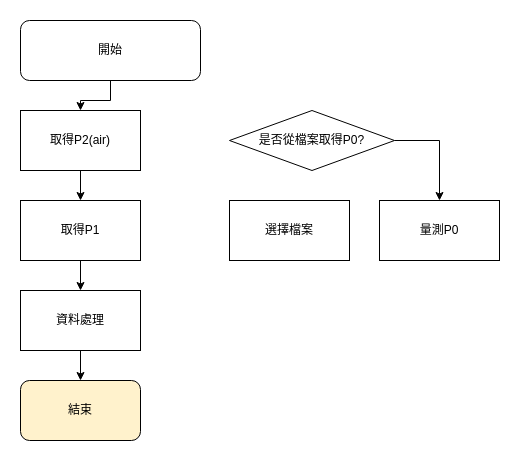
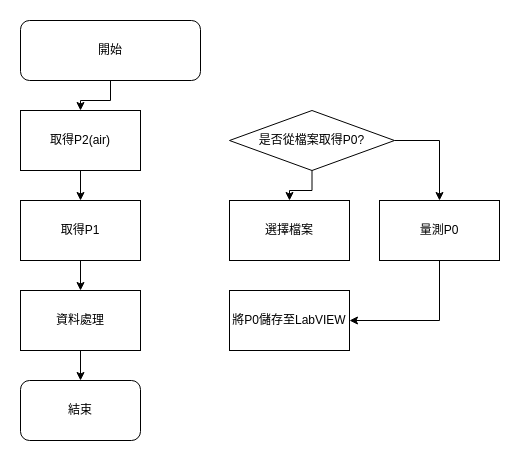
edge "是否從檔案取得P0?" -> "選擇檔案": added
node "將P0儲存至LabVIEW": added
edge "量測P0" -> "將P0儲存至LabVIEW": added
node "結束": fillcolor #fff2cc -> #ffffff
